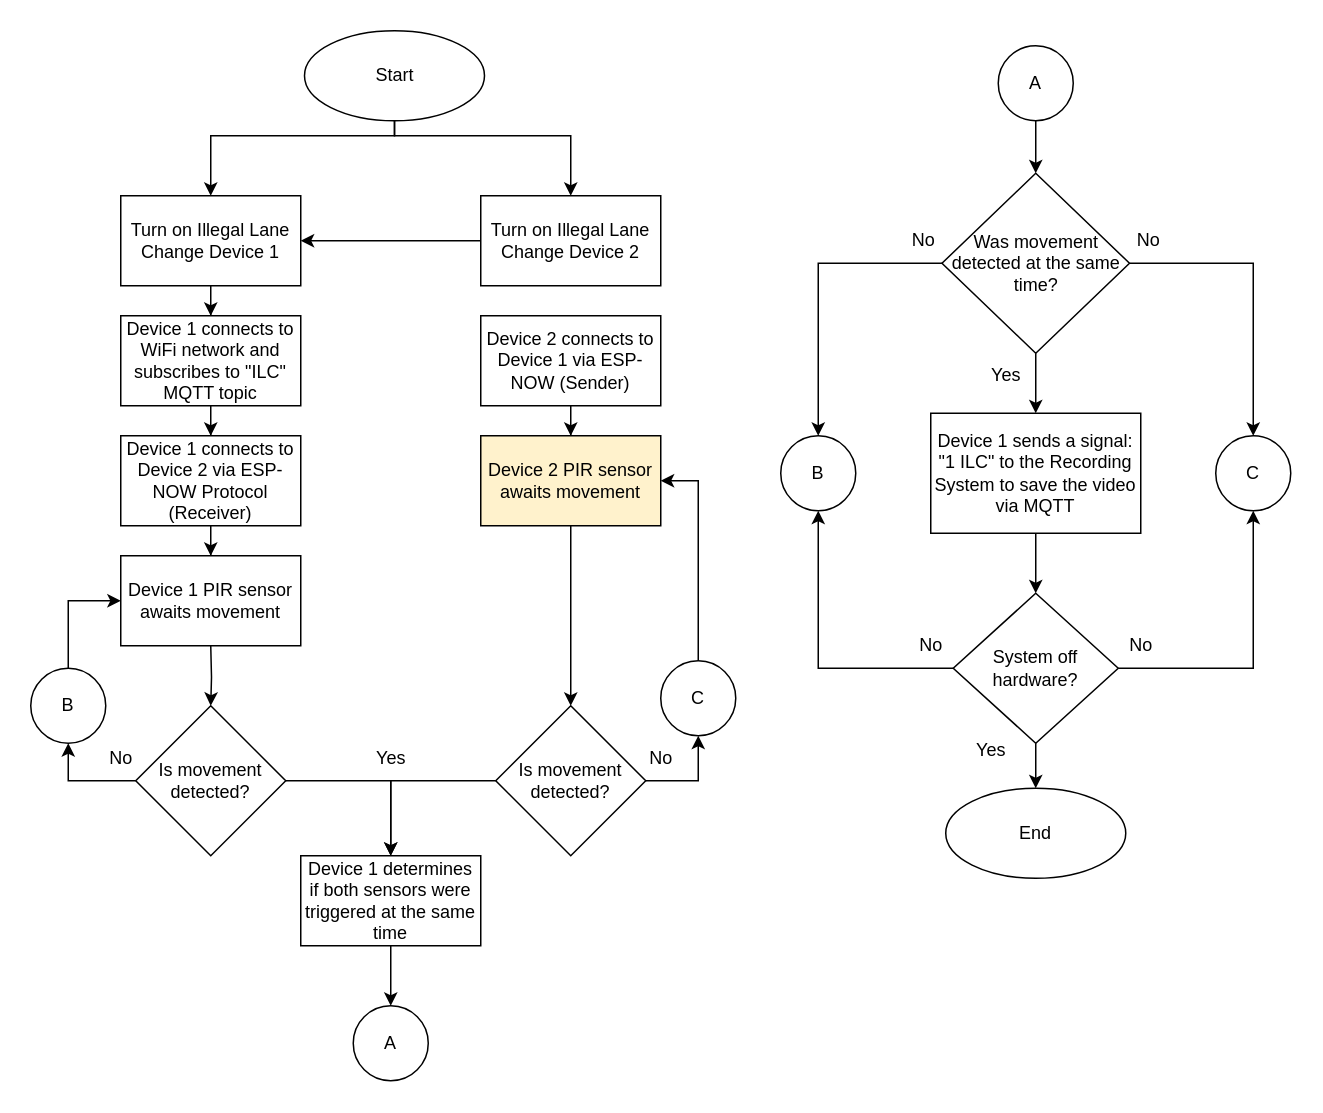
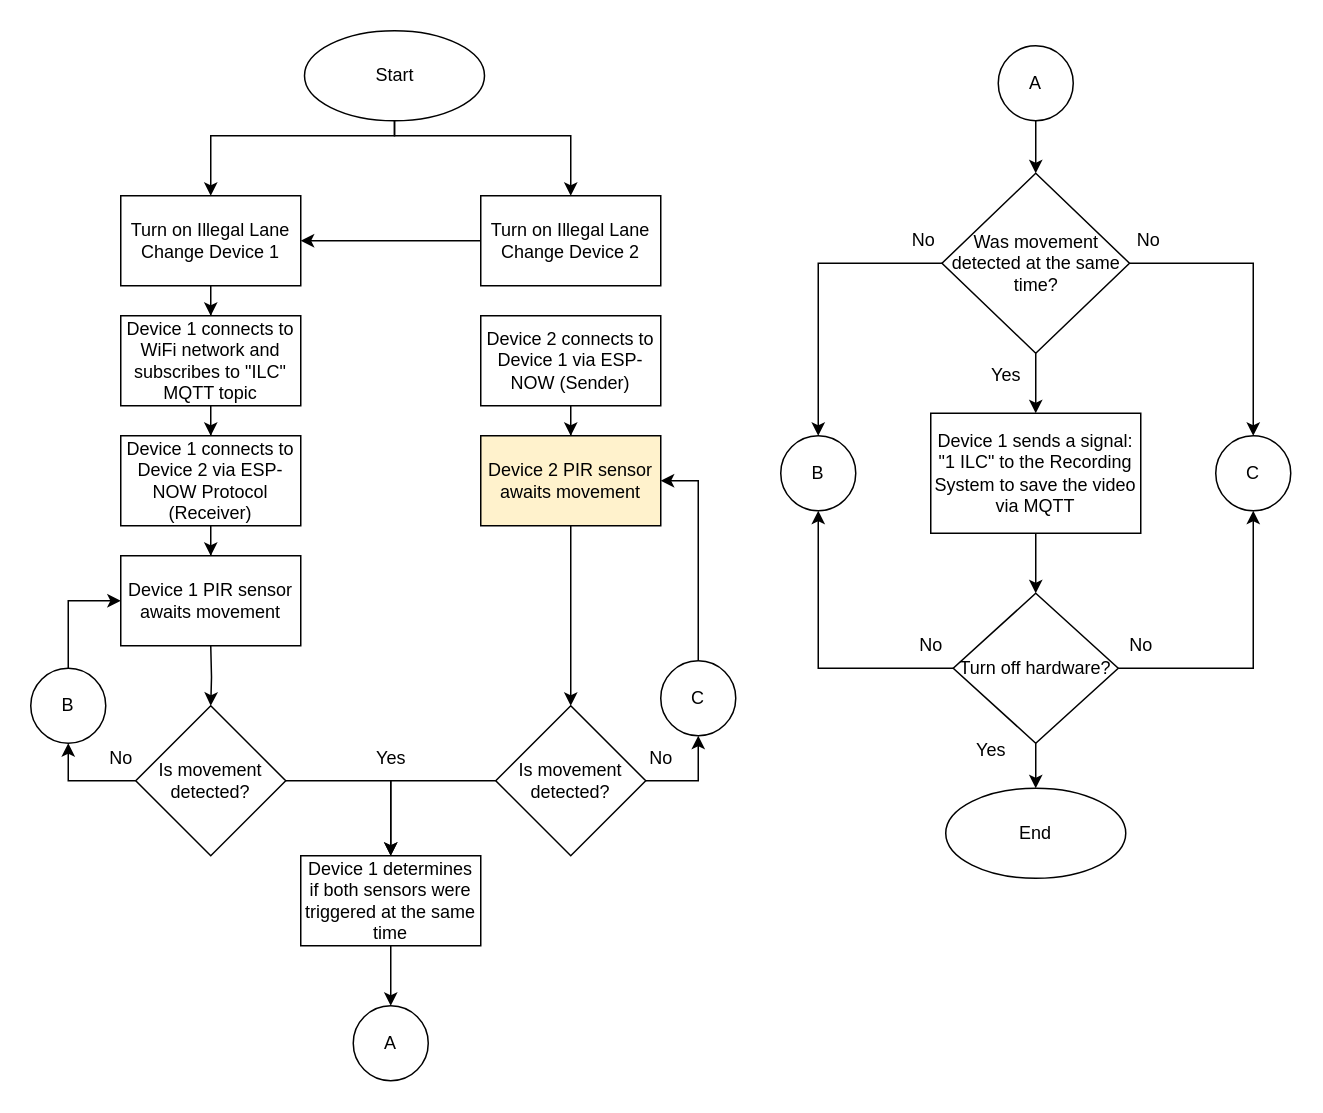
node "System off hardware?": label "System off hardware?" -> "Turn off hardware?"
